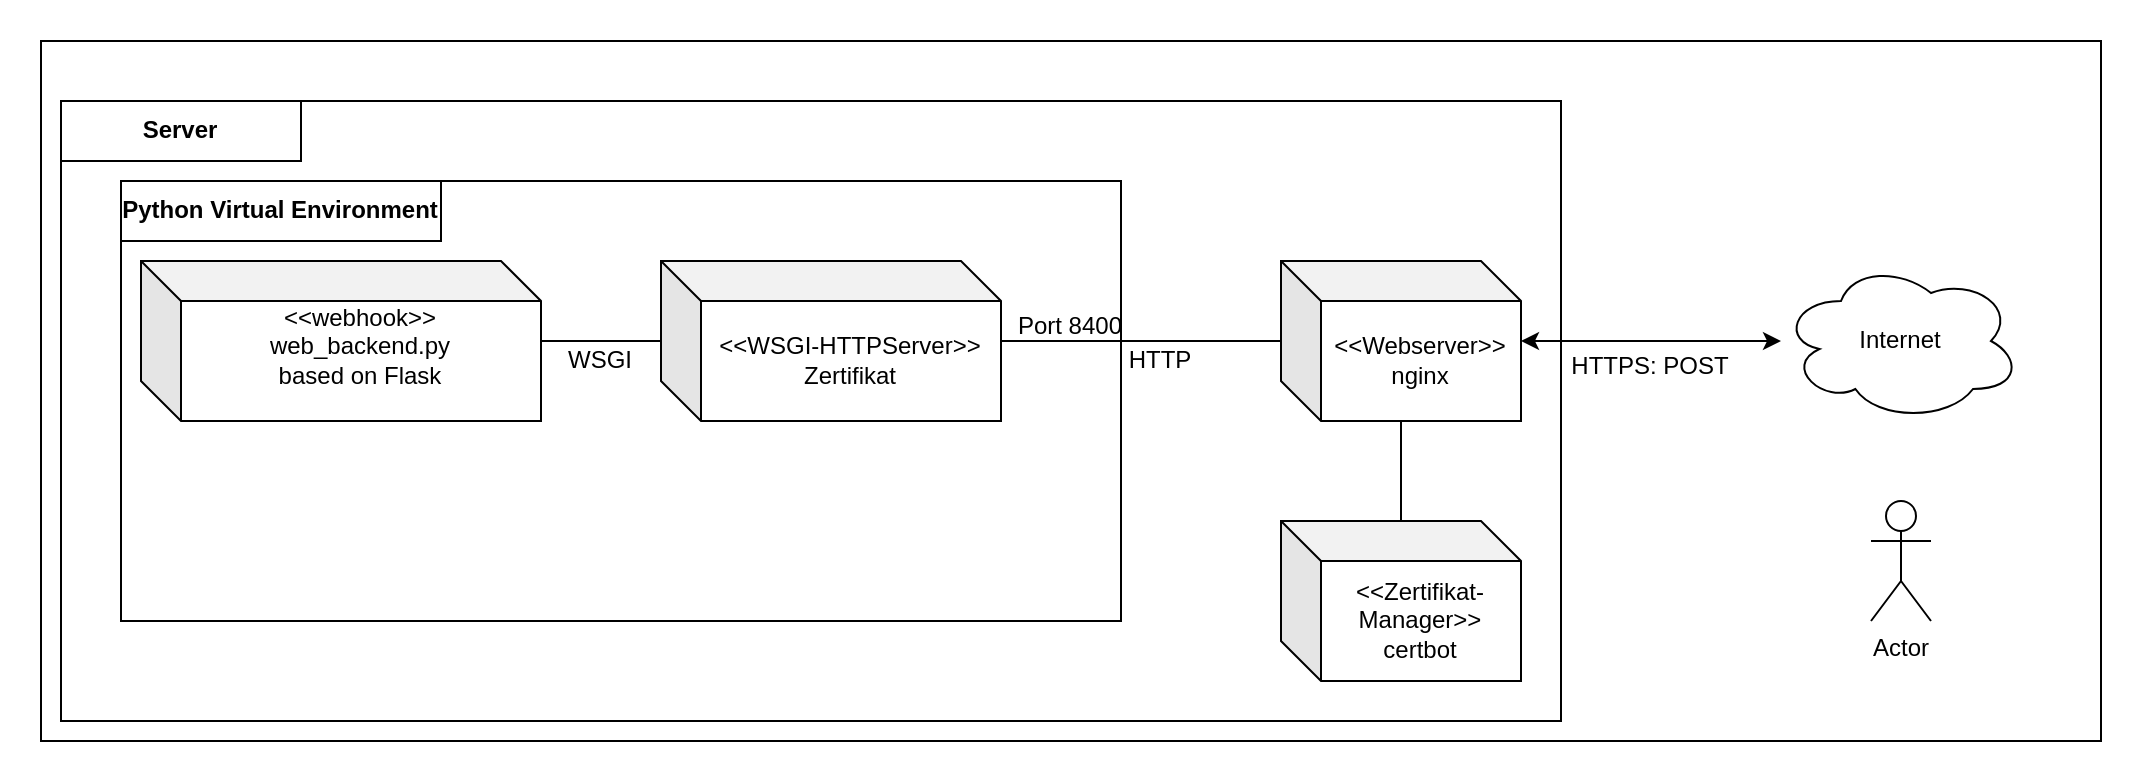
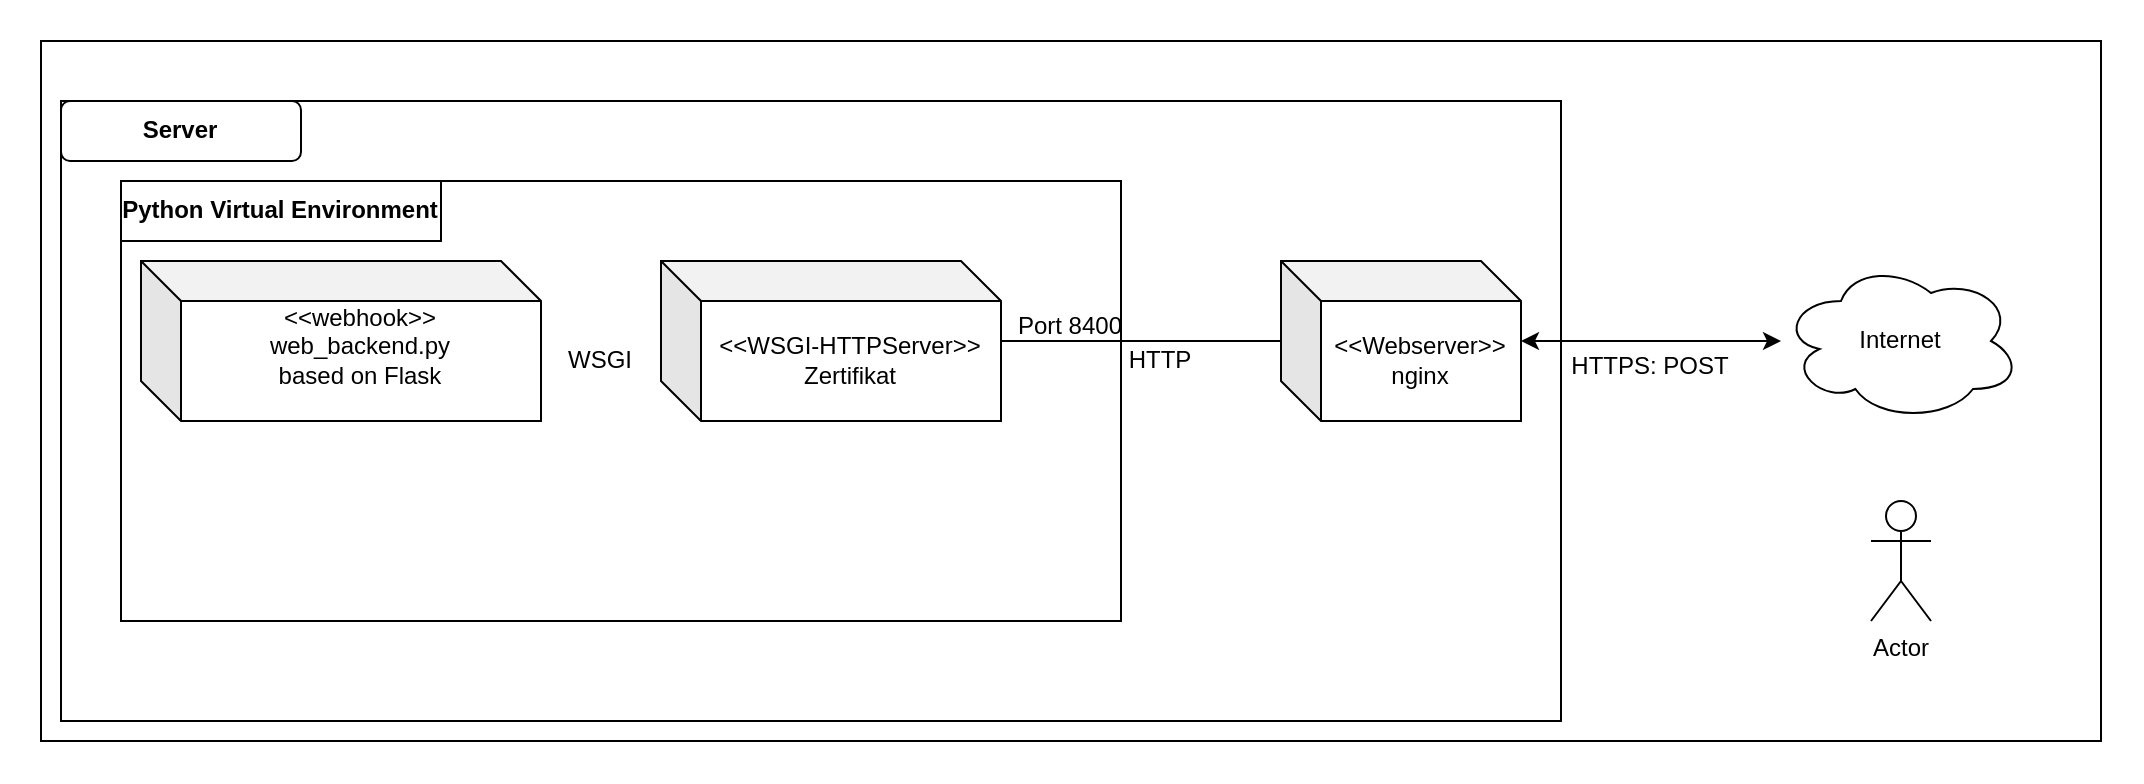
node "Server": shape rectangle -> rounded rectangle
edge "<<webhook>> web_backend.py based on Flask" -- "<<WSGI-HTTPServer>> Zertifikat": removed
edge "<<Webserver>> nginx" -- "<<Zertifikat-Manager>> certbot": removed
node "<<Zertifikat-Manager>> certbot": removed
